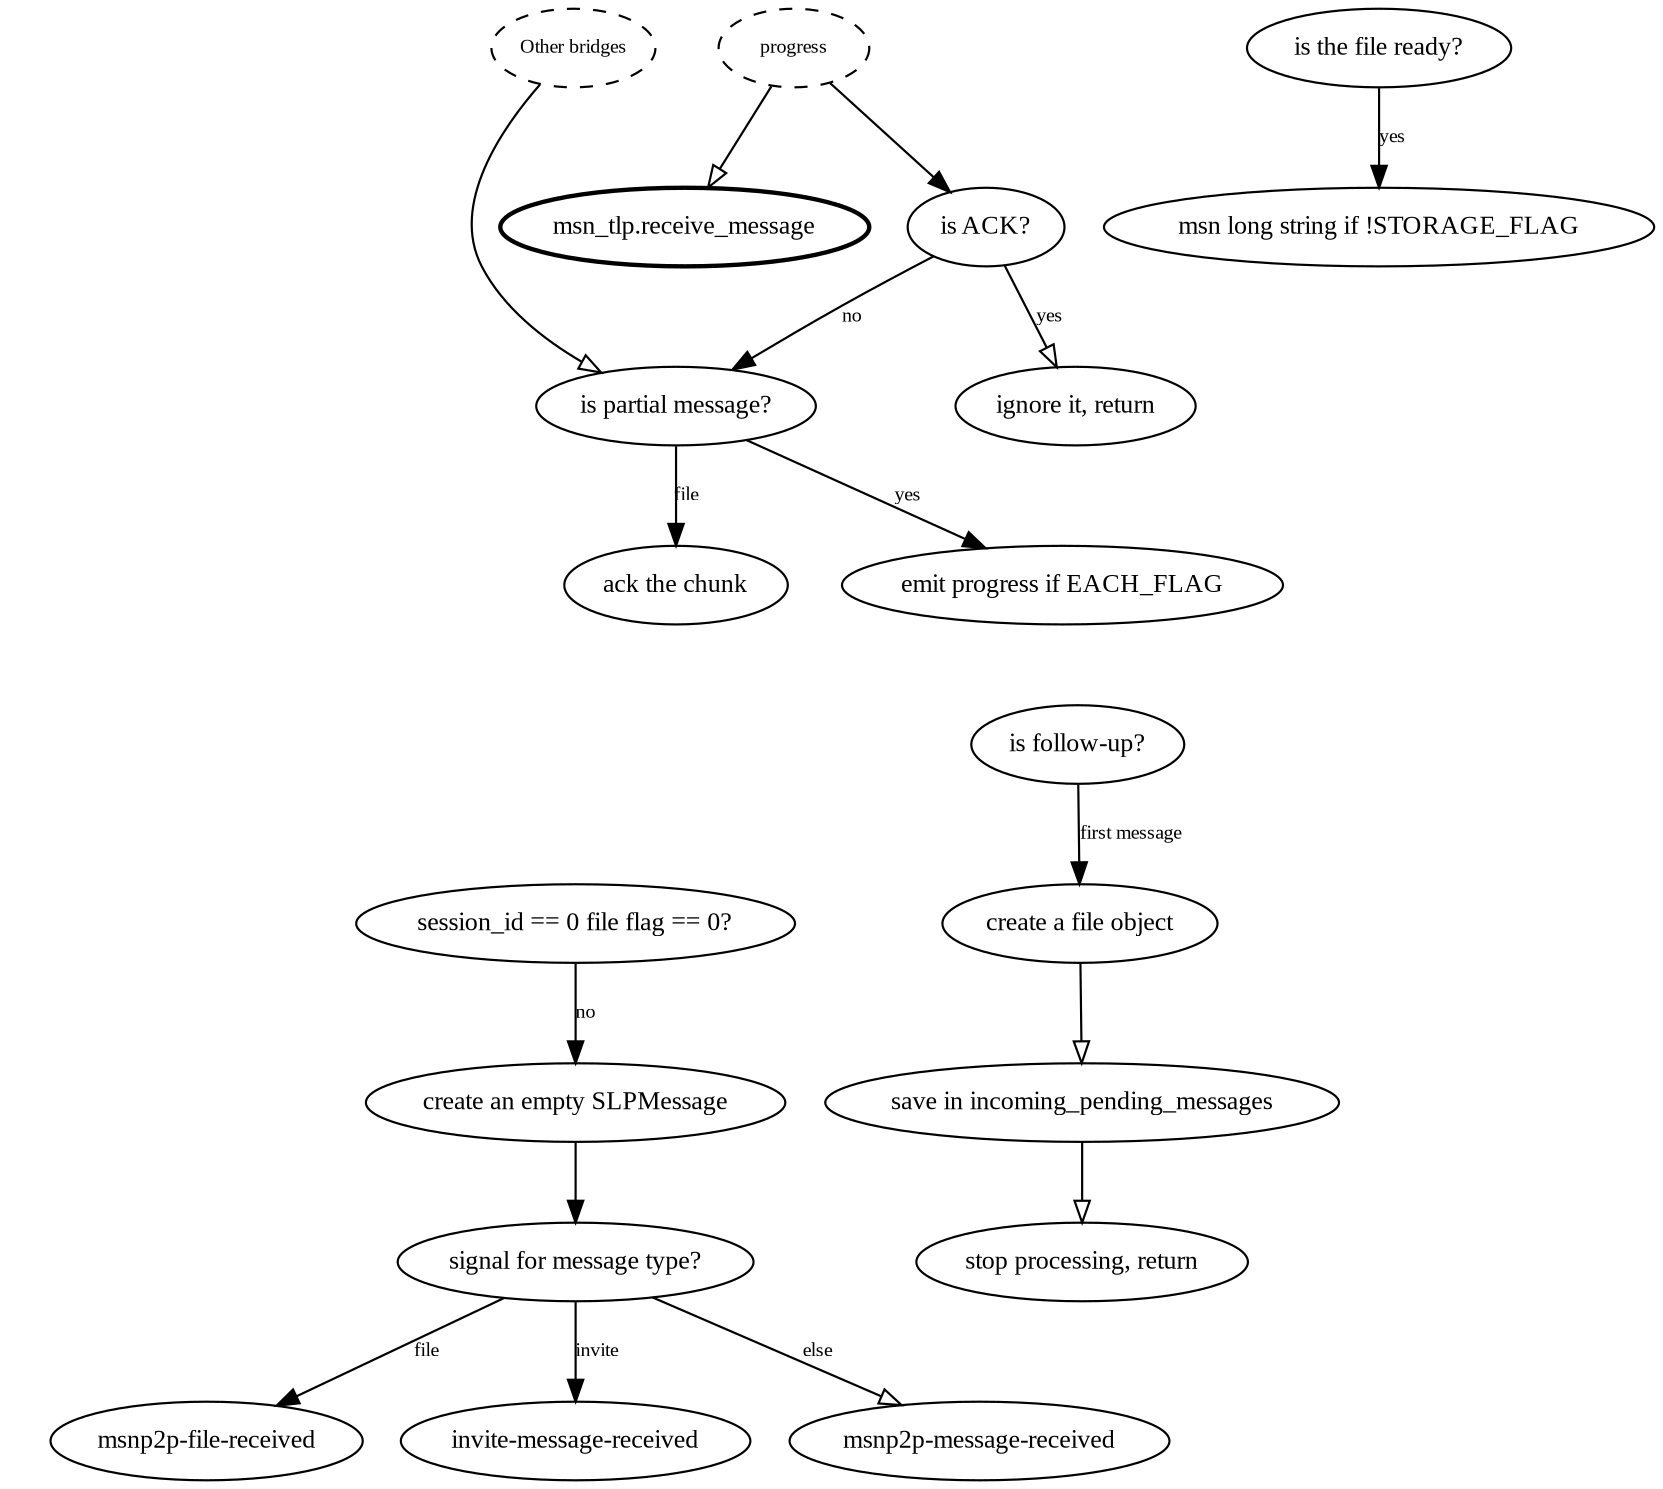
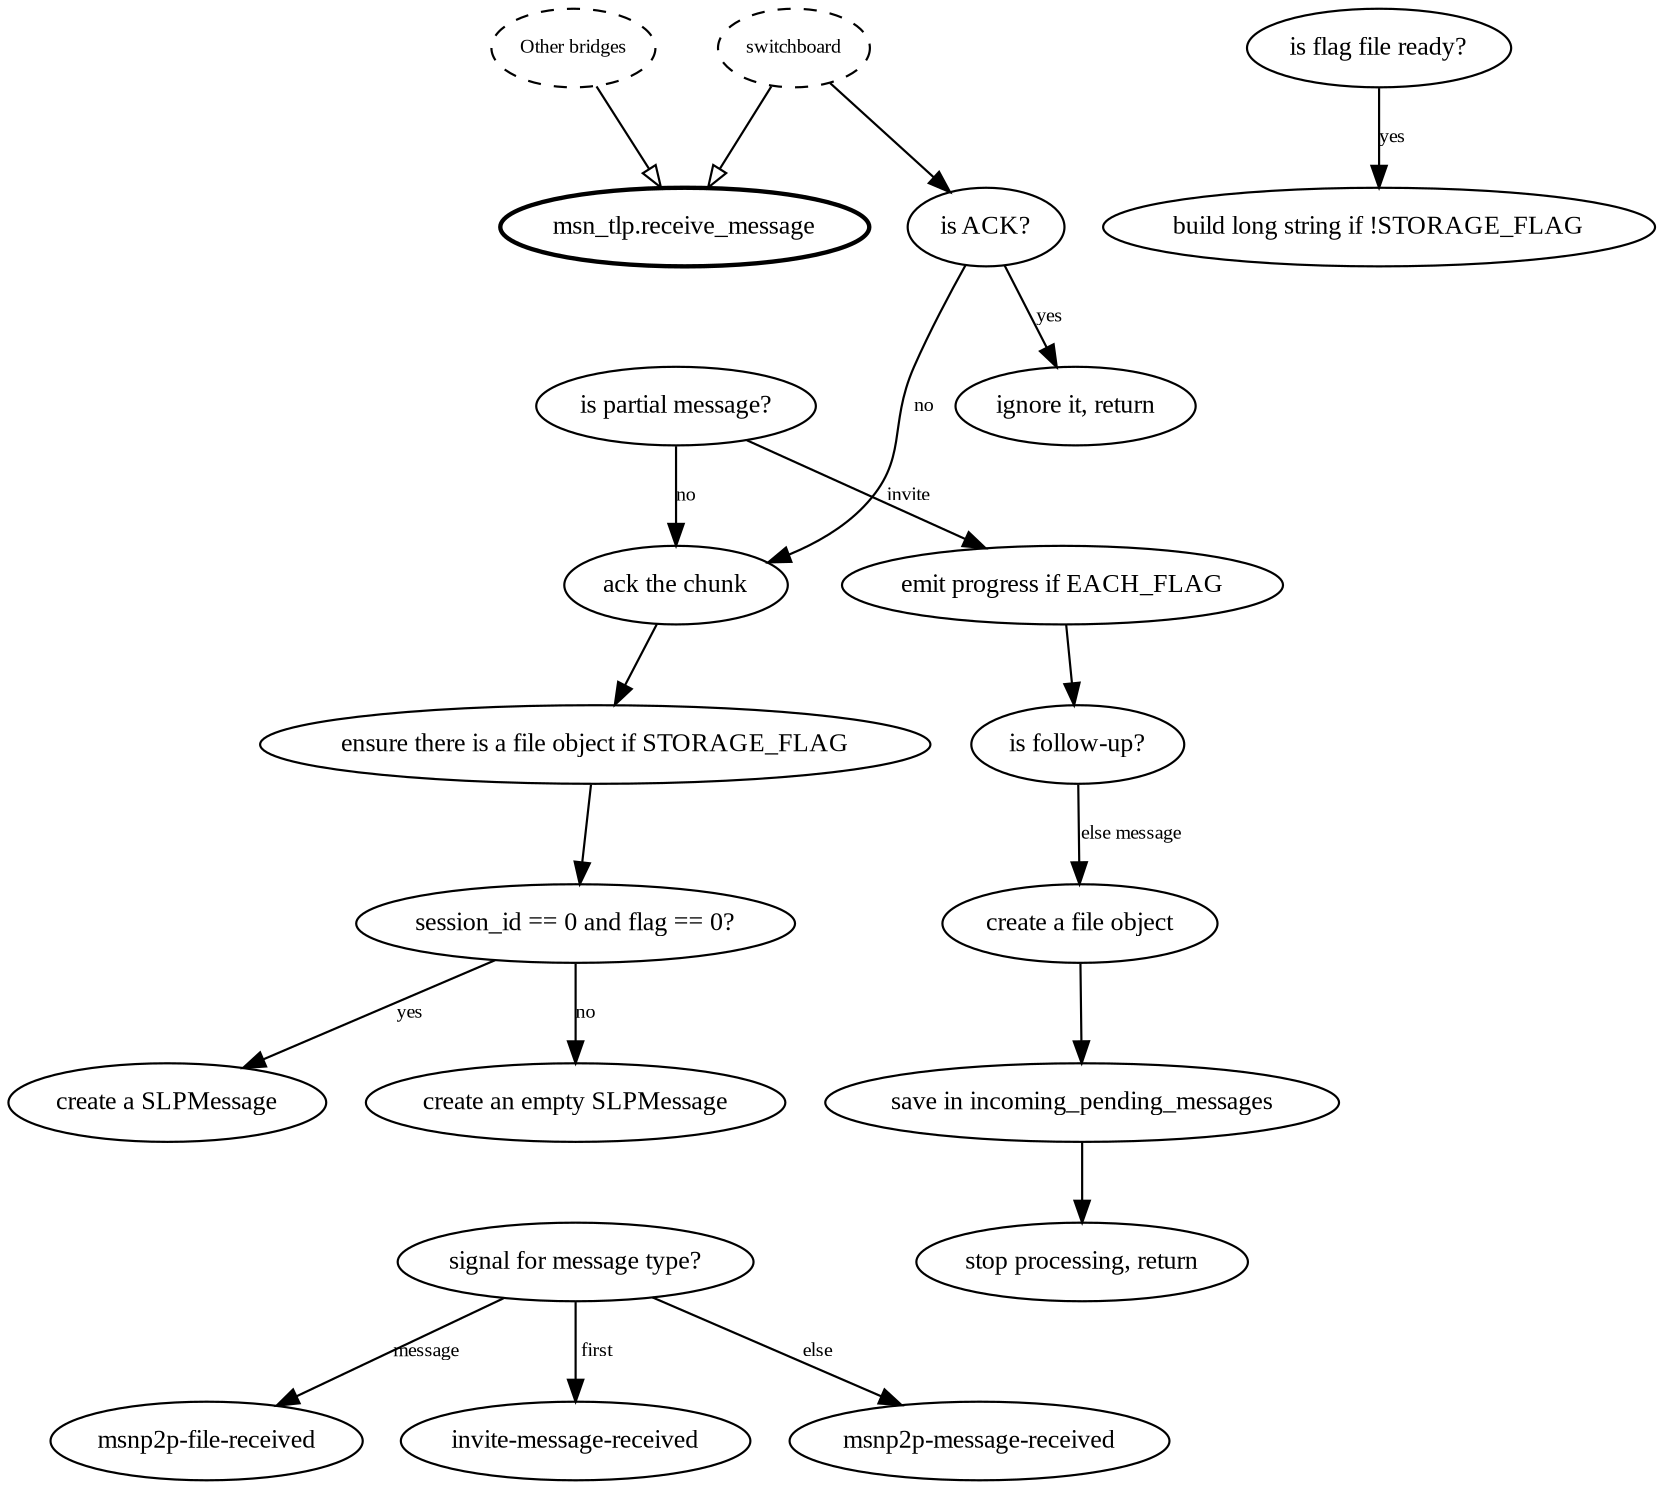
node "progress": label "progress" -> "switchboard"
node "is the file ready?": label "is the file ready?" -> "is flag file ready?"
node "msn long string if !STORAGE_FLAG": label "msn long string if !STORAGE_FLAG" -> "build long string if !STORAGE_FLAG"
edge "Other bridges" -> "is partial message?": now "Other bridges" -> "msn_tlp.receive_message"
edge "is ACK?" -> "is partial message?": now "is ACK?" -> "ack the chunk"
edge "is ACK?" -> "ignore it, return": arrowhead empty -> normal
edge "is partial message?" -> "ack the chunk": label "file" -> "no"
edge "is partial message?" -> "emit progress if EACH_FLAG": label "yes" -> "invite"
edge "emit progress if EACH_FLAG" -> "is follow-up?": added
node "ensure there is a file object if STORAGE_FLAG": added
edge "is follow-up?" -> "create a file object": label "first message" -> "else message"
node "session_id == 0 file flag == 0?": label "session_id == 0 file flag == 0?" -> "session_id == 0 and flag == 0?"
edge "create a file object" -> "save in incoming_pending_messages": arrowhead empty -> normal
node "create a SLPMessage": added
edge "create an empty SLPMessage" -> "signal for message type?": removed
edge "save in incoming_pending_messages" -> "stop processing, return": arrowhead empty -> normal
edge "signal for message type?" -> "msnp2p-message-received": arrowhead empty -> normal
edge "signal for message type?" -> "msnp2p-file-received": label "file" -> "message"
edge "signal for message type?" -> "invite-message-received": label "invite" -> "first"
